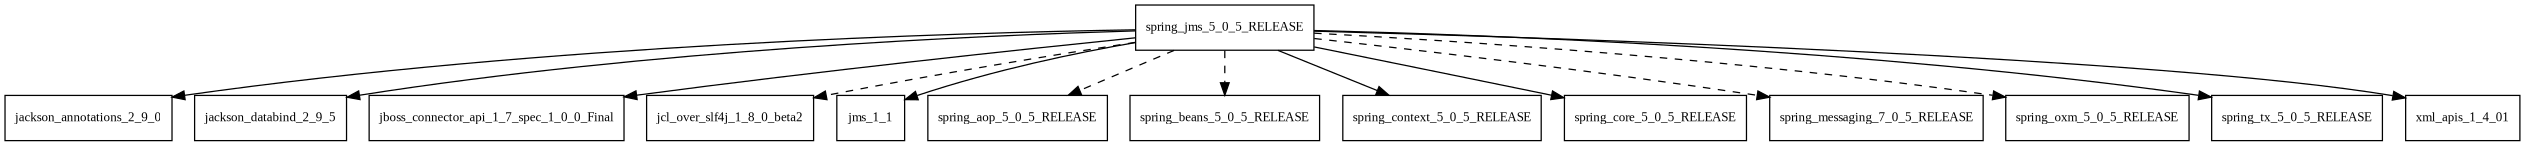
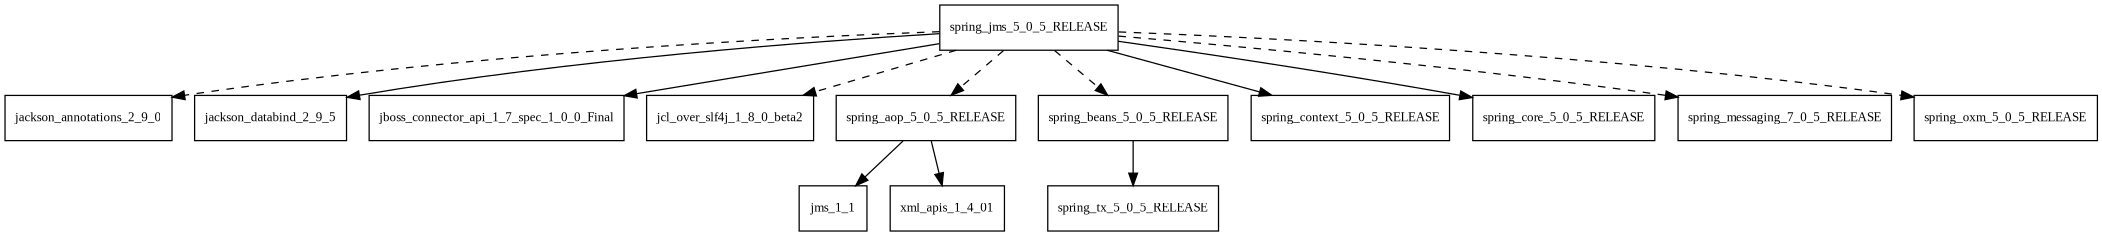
edge "spring_jms_5_0_5_RELEASE" -> "jackson_annotations_2_9_0": style solid -> dashed
edge "spring_jms_5_0_5_RELEASE" -> "xml_apis_1_4_01": now "spring_aop_5_0_5_RELEASE" -> "xml_apis_1_4_01"
edge "spring_jms_5_0_5_RELEASE" -> "spring_tx_5_0_5_RELEASE": now "spring_beans_5_0_5_RELEASE" -> "spring_tx_5_0_5_RELEASE"
edge "spring_jms_5_0_5_RELEASE" -> "jms_1_1": now "spring_aop_5_0_5_RELEASE" -> "jms_1_1"
